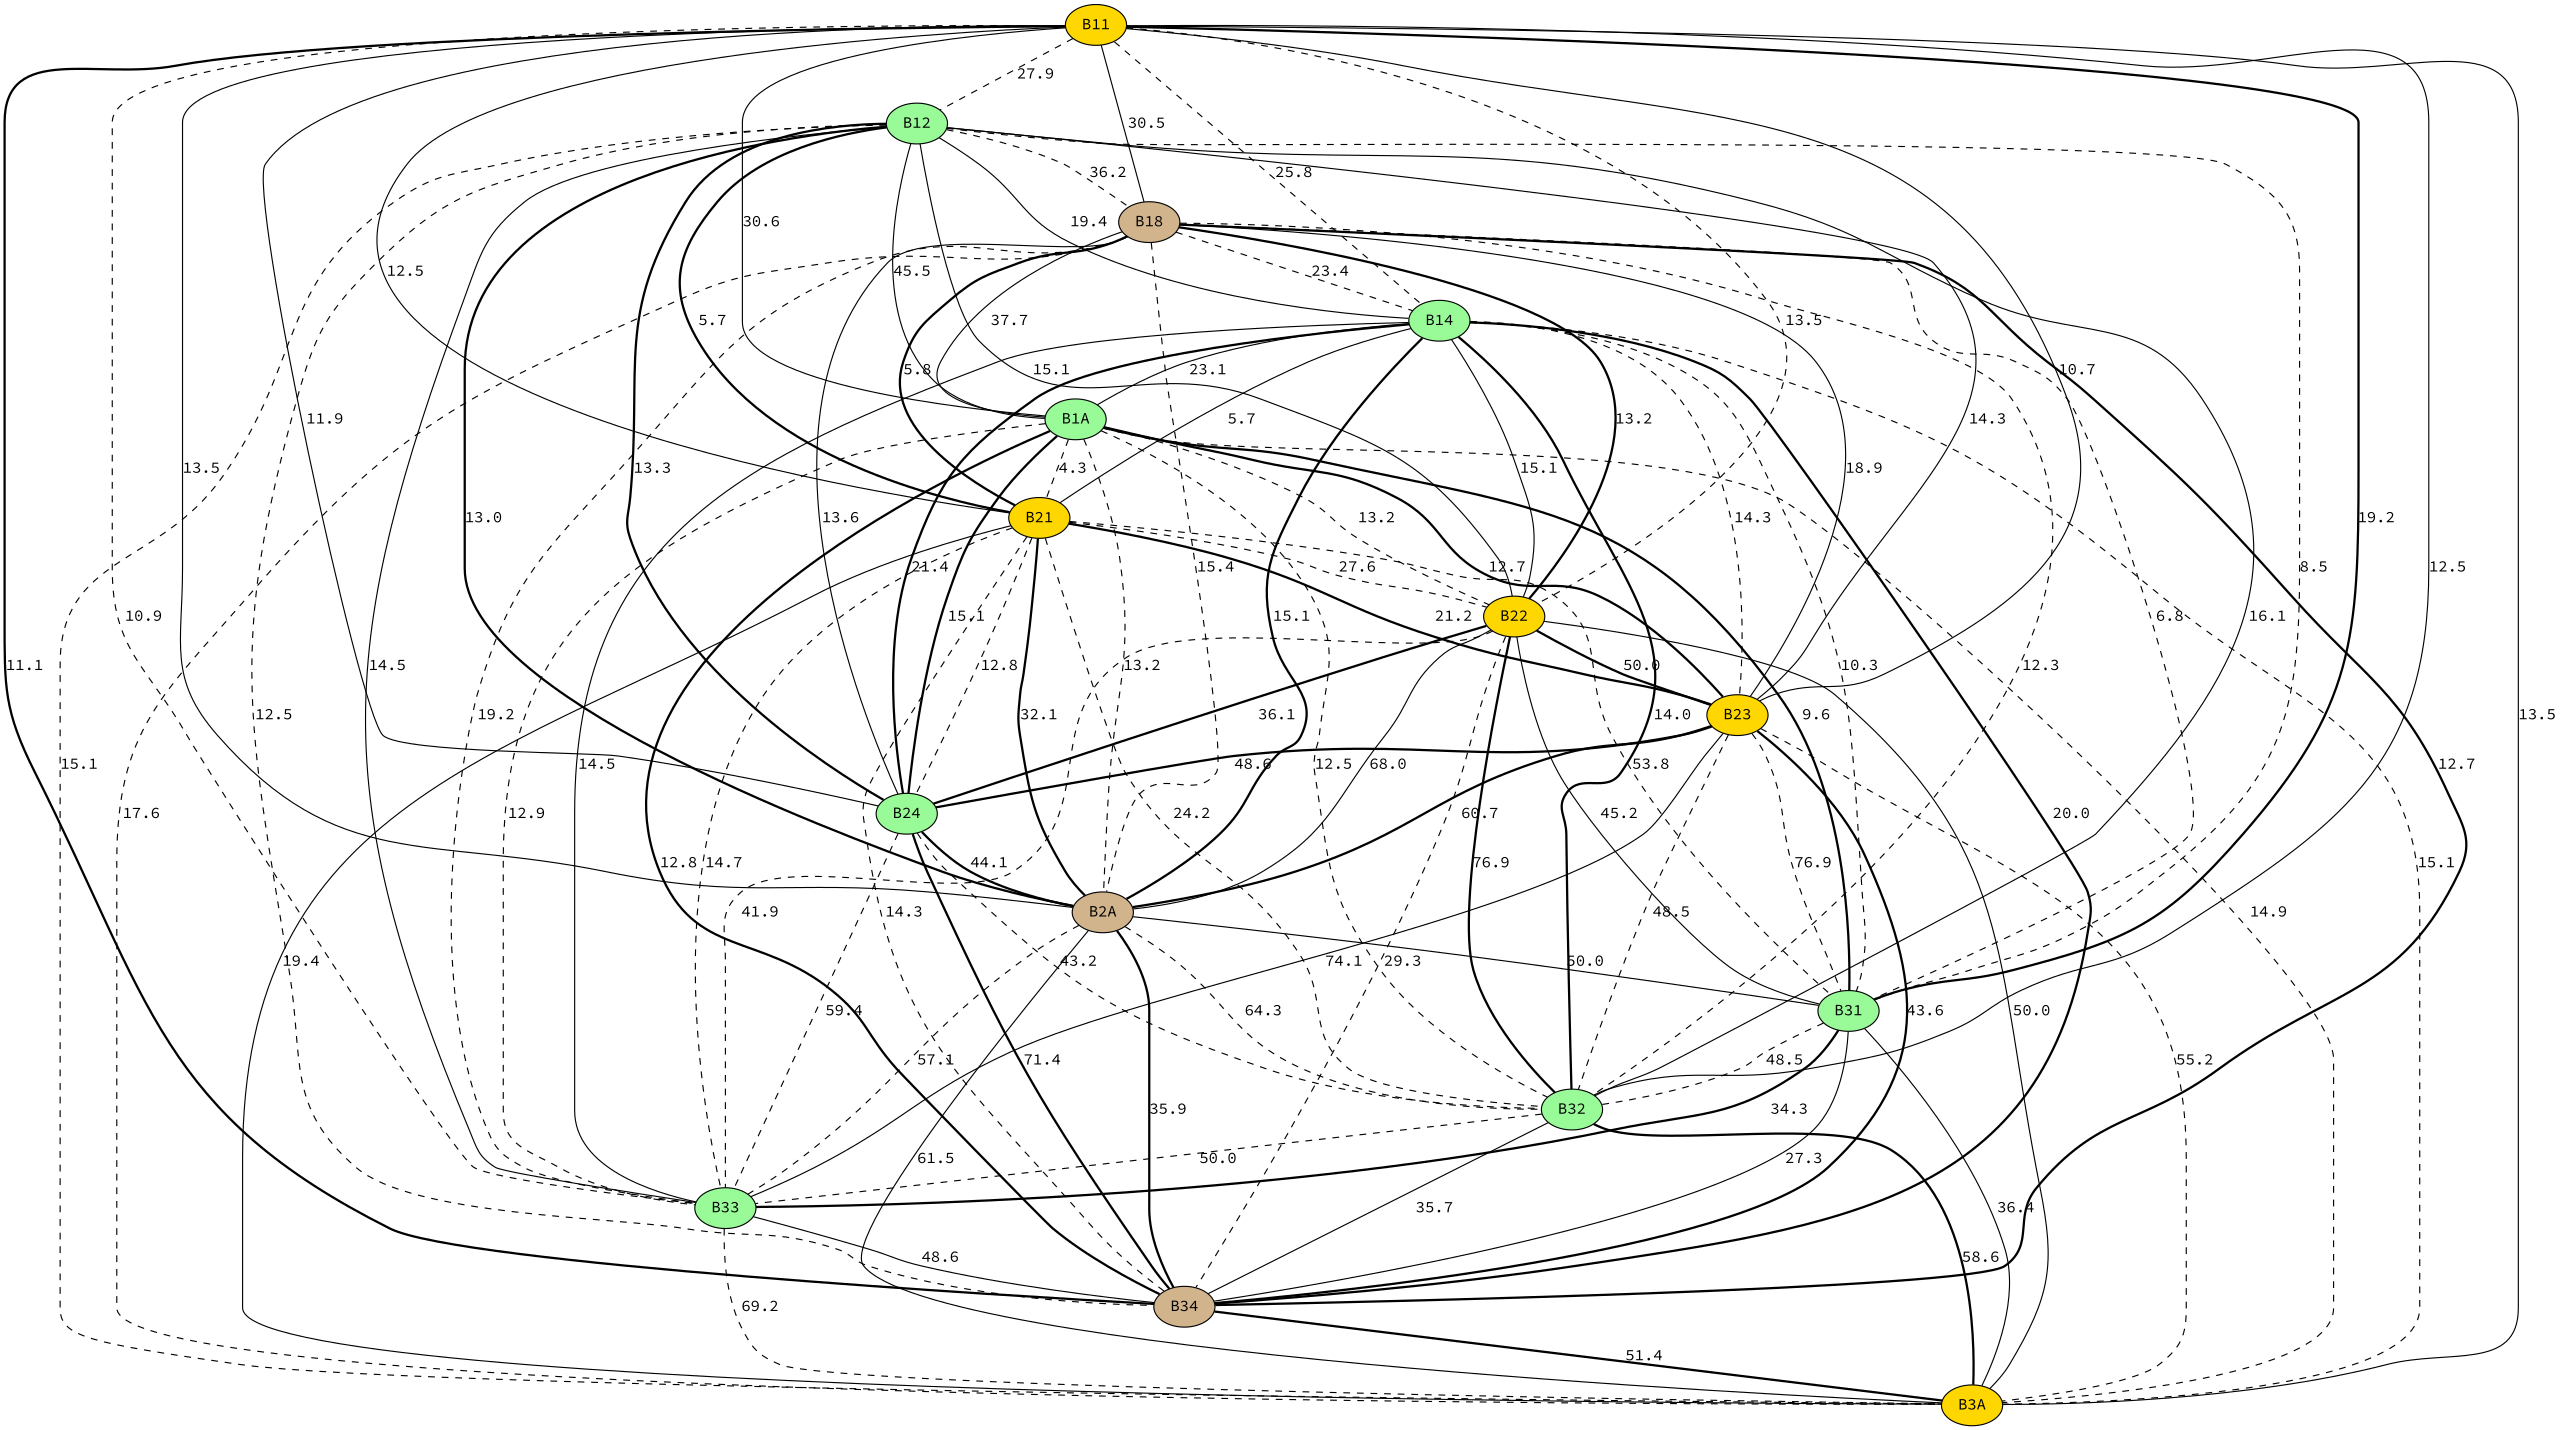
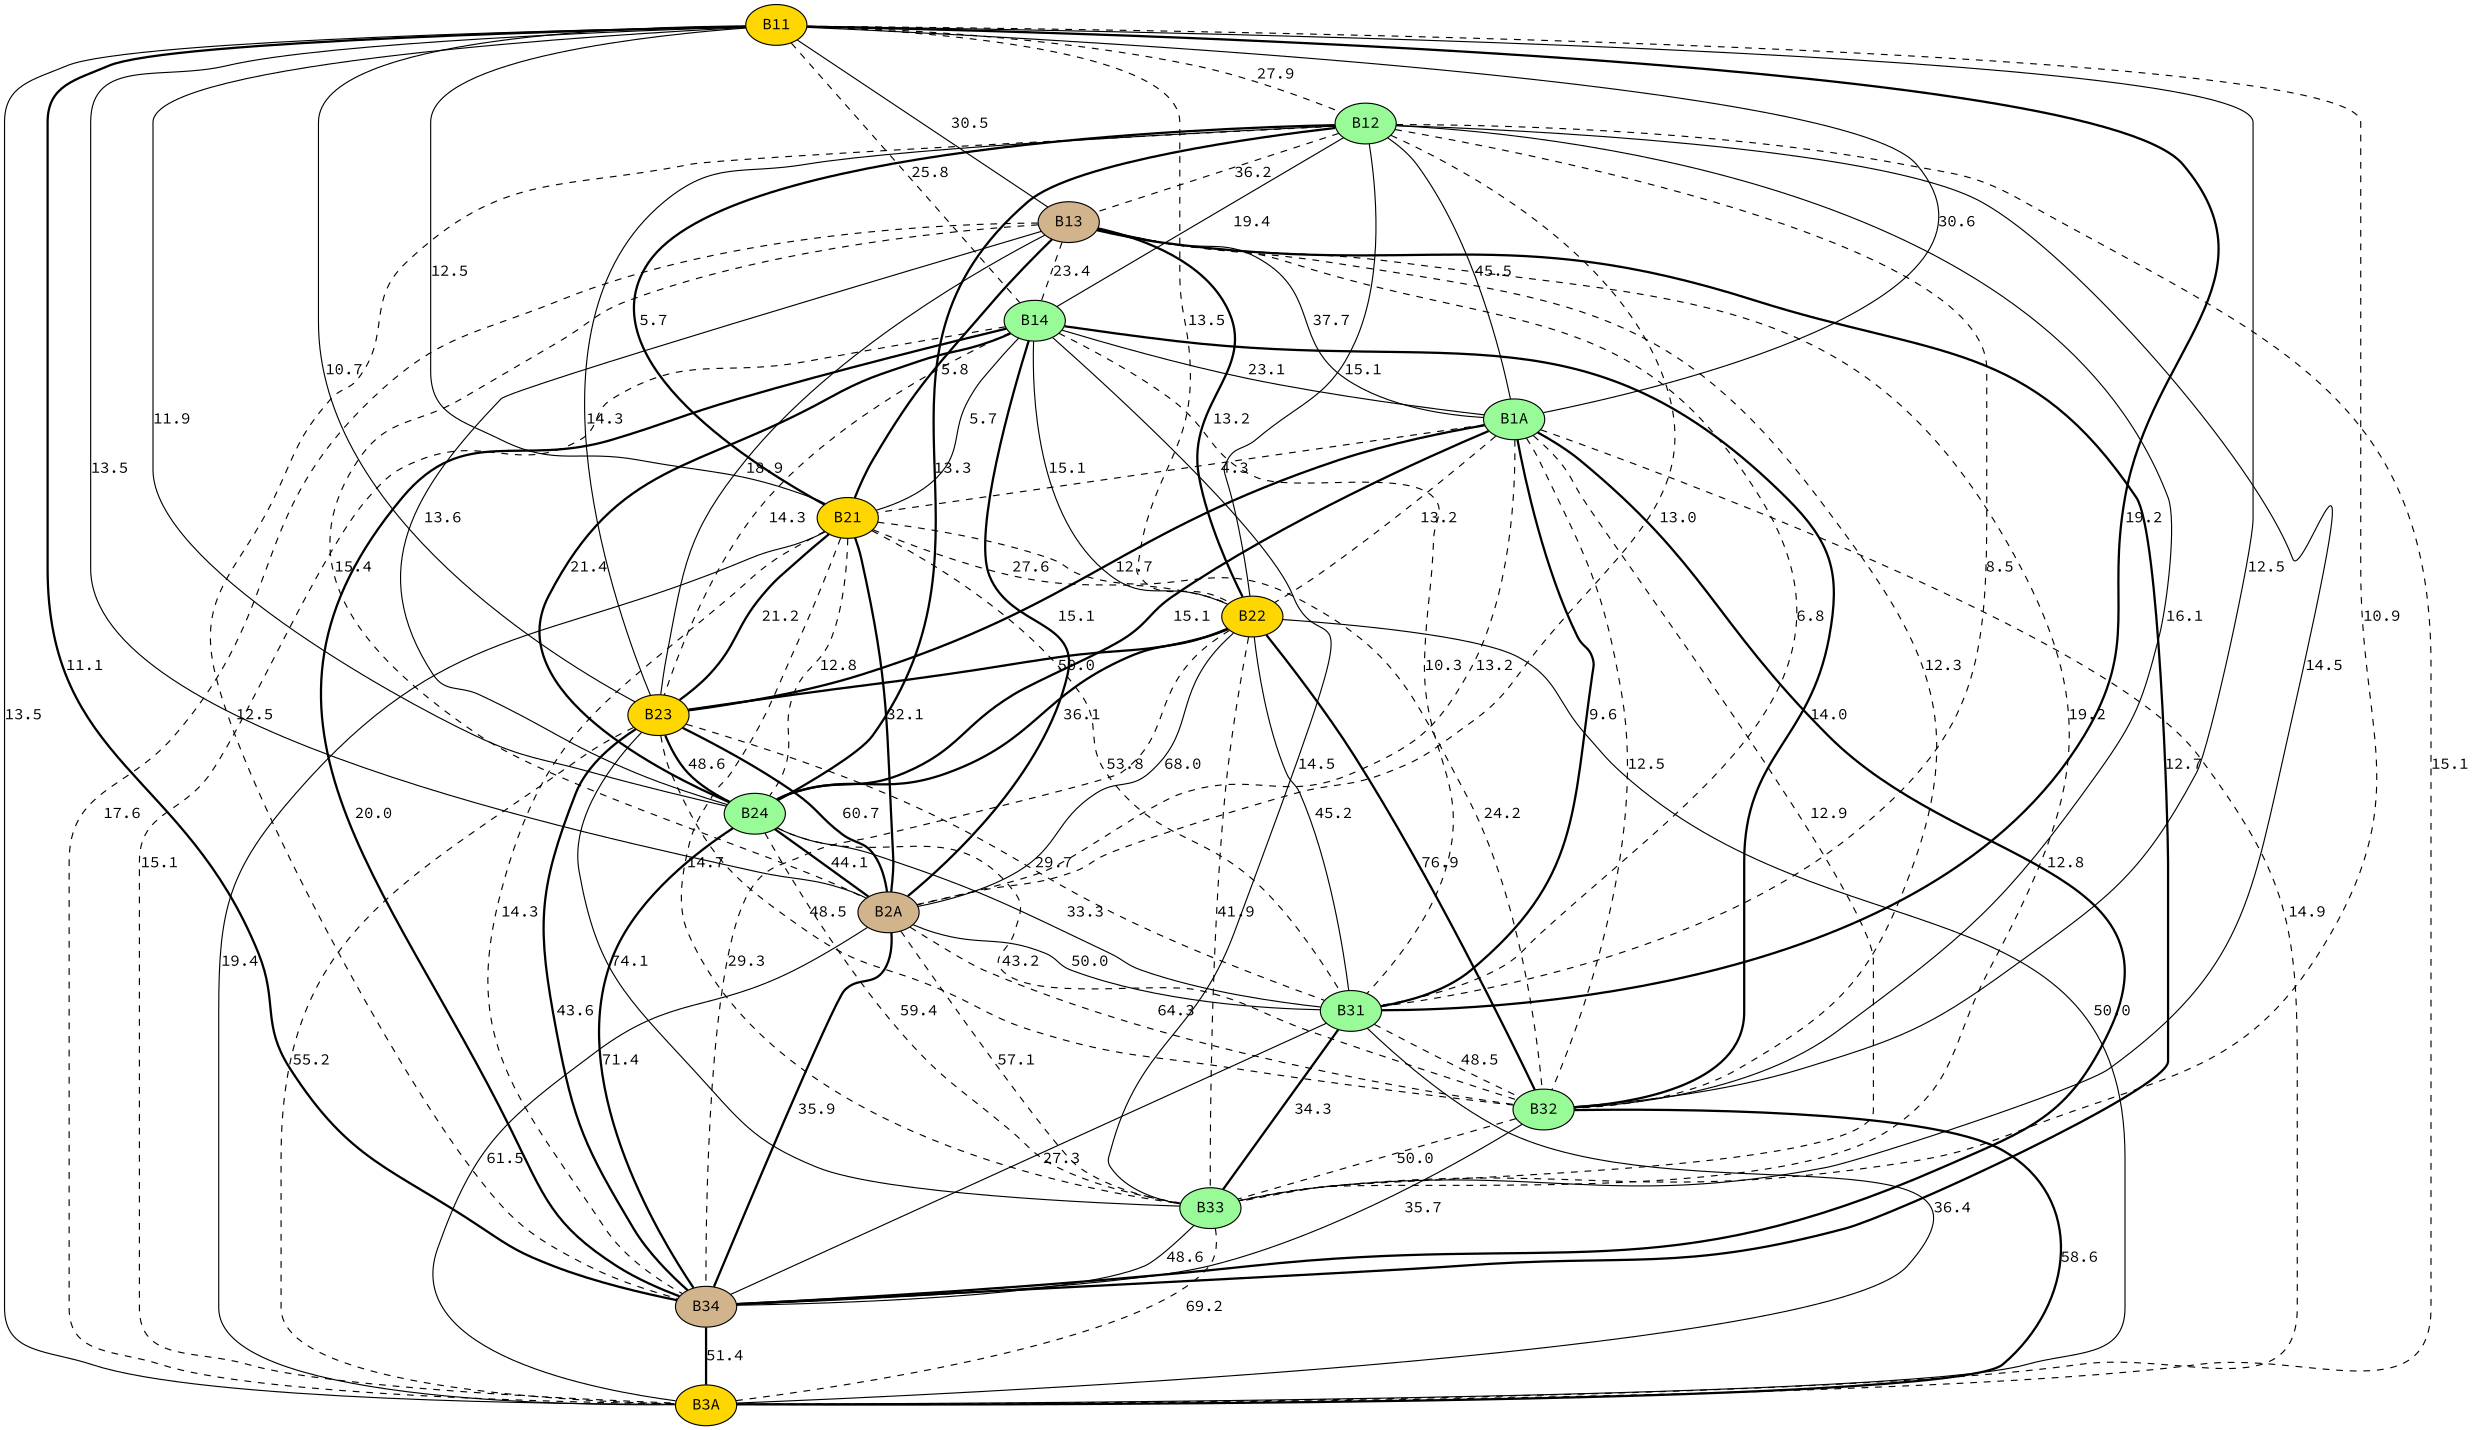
node "B18": label "B18" -> "B13"
edge "B12" -- "B2A": style bold -> dashed
edge "B23" -- "B31": label "76.9" -> "29.7"
edge "B24" -- "B31": added, label "33.3"
